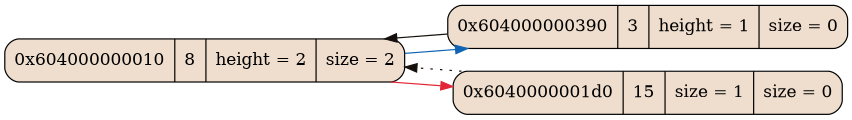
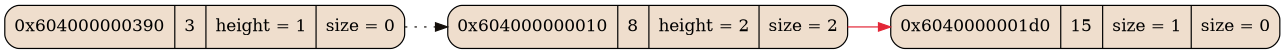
edge "0x604000000390" -> "0x604000000010": style solid -> dotted
edge "0x604000000010" -> "0x604000000390": removed
edge "0x6040000001d0" -> "0x604000000010": removed
